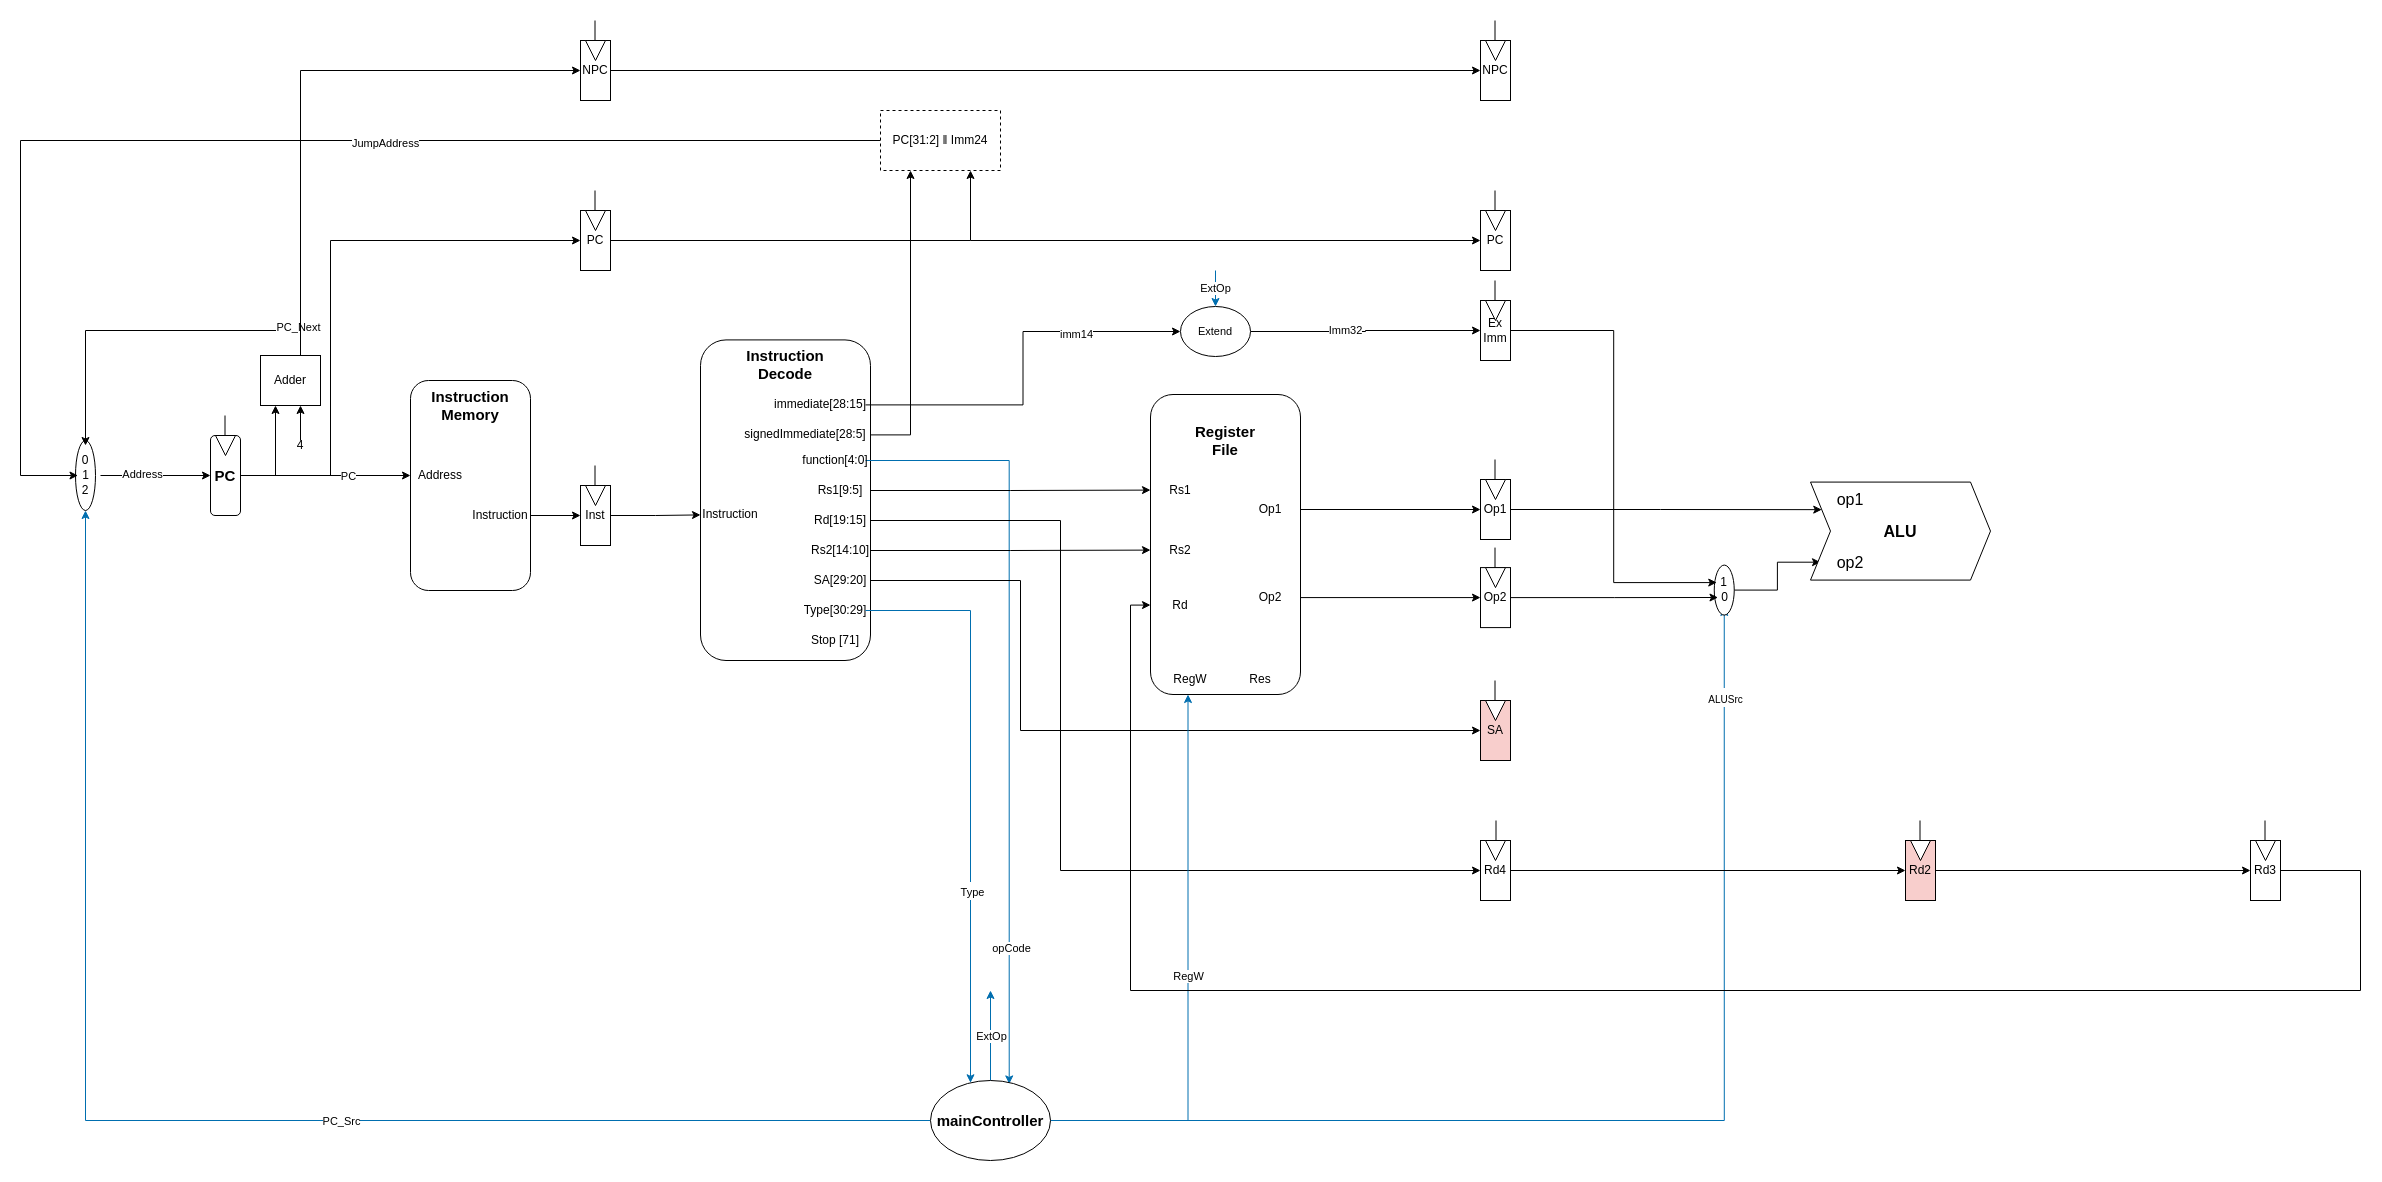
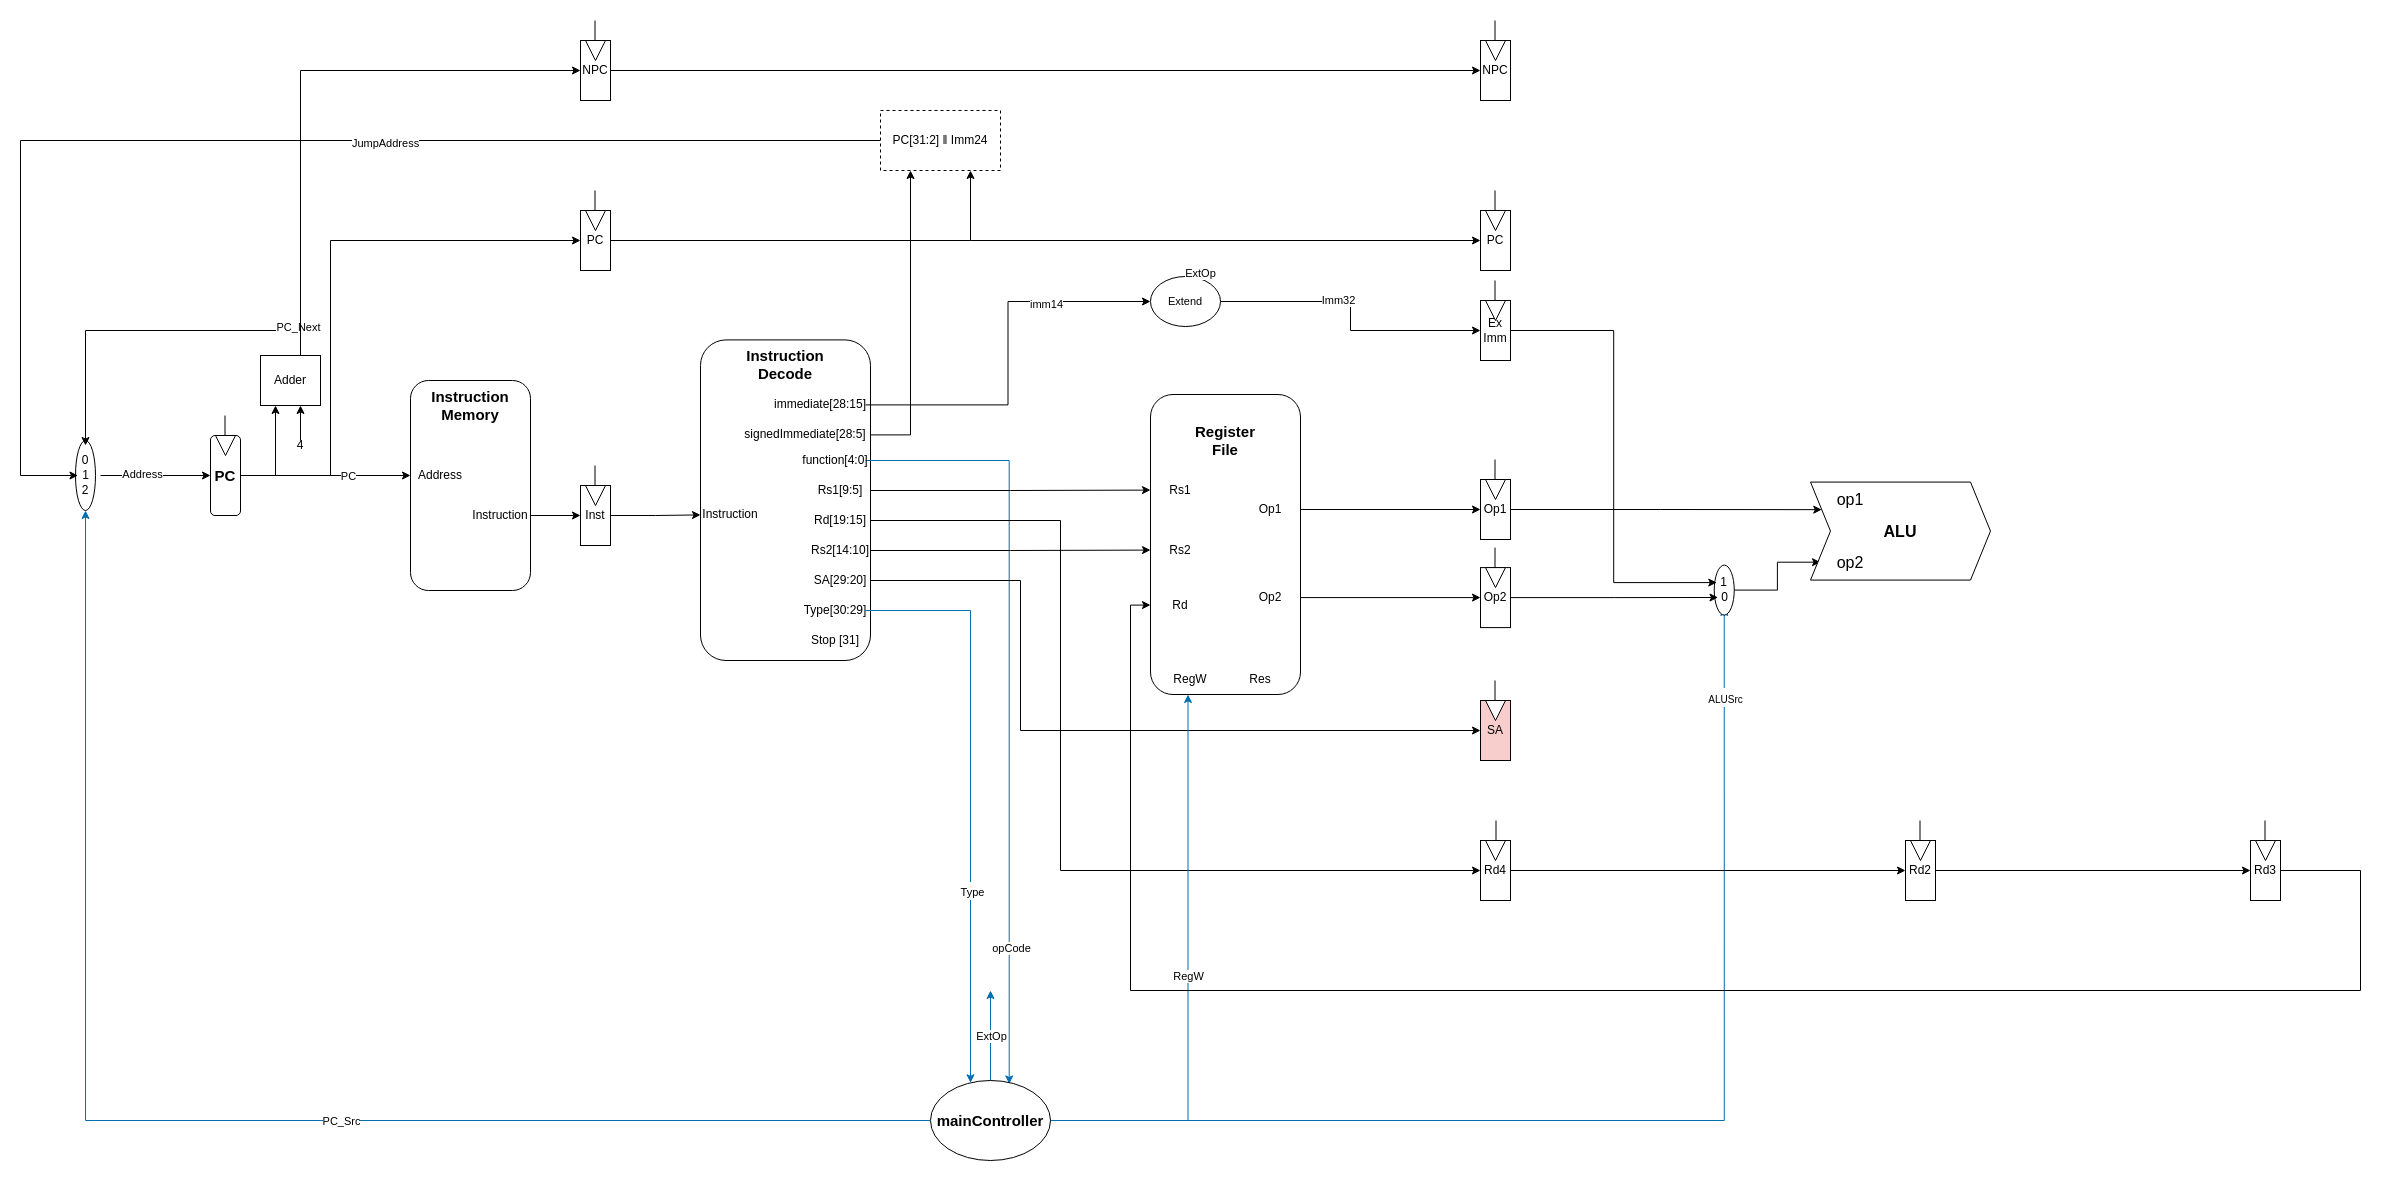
node "Extend": moved (1216, 332) -> (1186, 302)
node "Stop [71]": label "Stop [71]" -> "Stop [31]"
node "Rd2": fillcolor #f8cecc -> #ffffff
